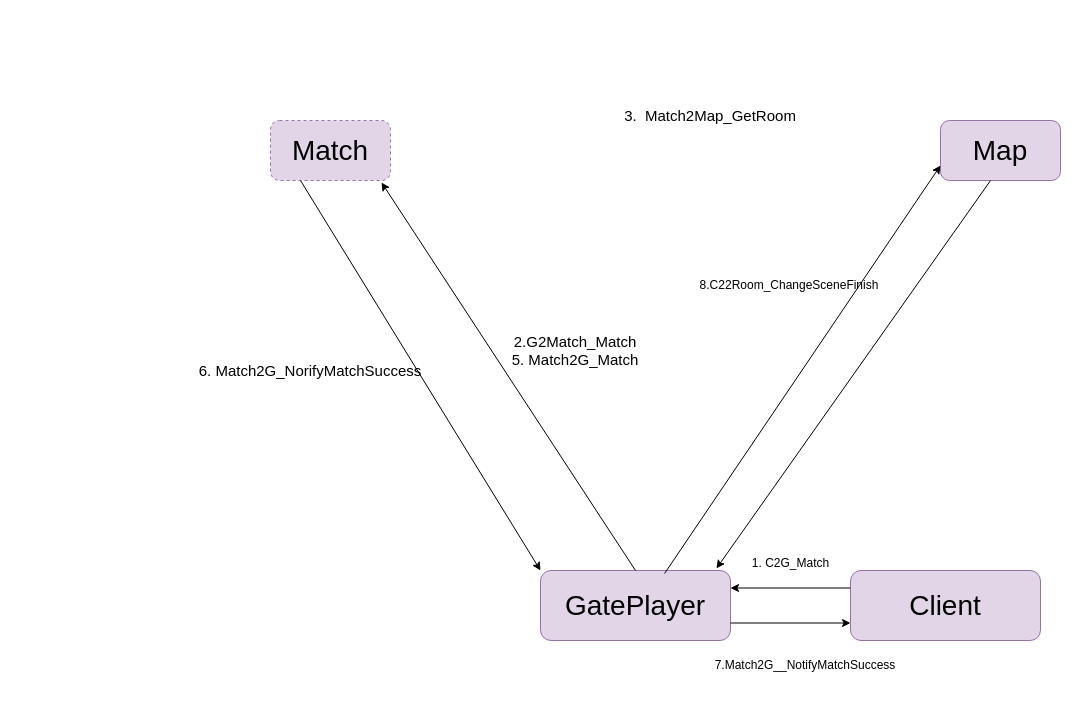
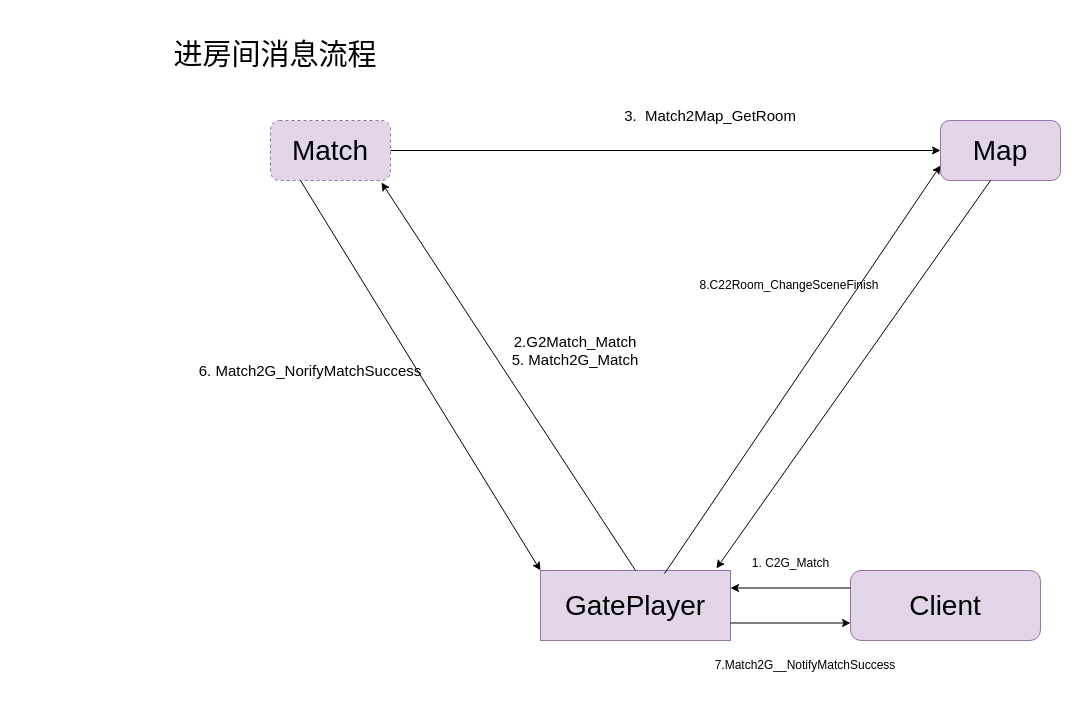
node "进房间消息流程": added
edge "Match" -> "Map": added
node "GatePlayer": shape rounded rectangle -> rectangle
